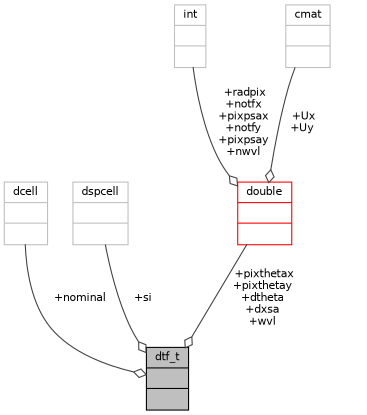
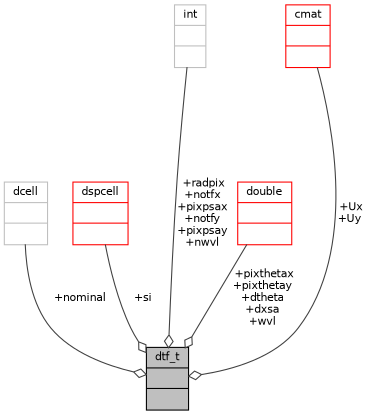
node "cmat": color grey75 -> red
edge "cmat" -> "double": now "cmat" -> "dtf_t"
edge "int" -> "double": now "int" -> "dtf_t"
node "dspcell": color grey75 -> red
